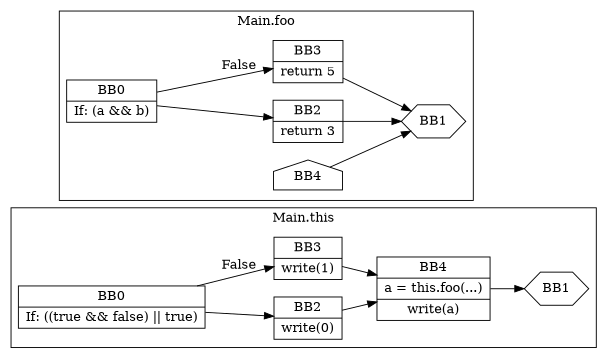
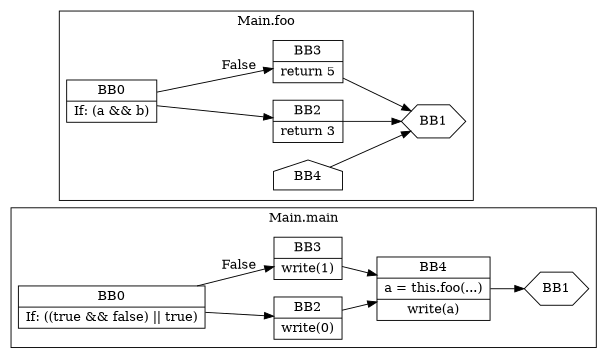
cluster "Main.this": label "Main.this" -> "Main.main"
